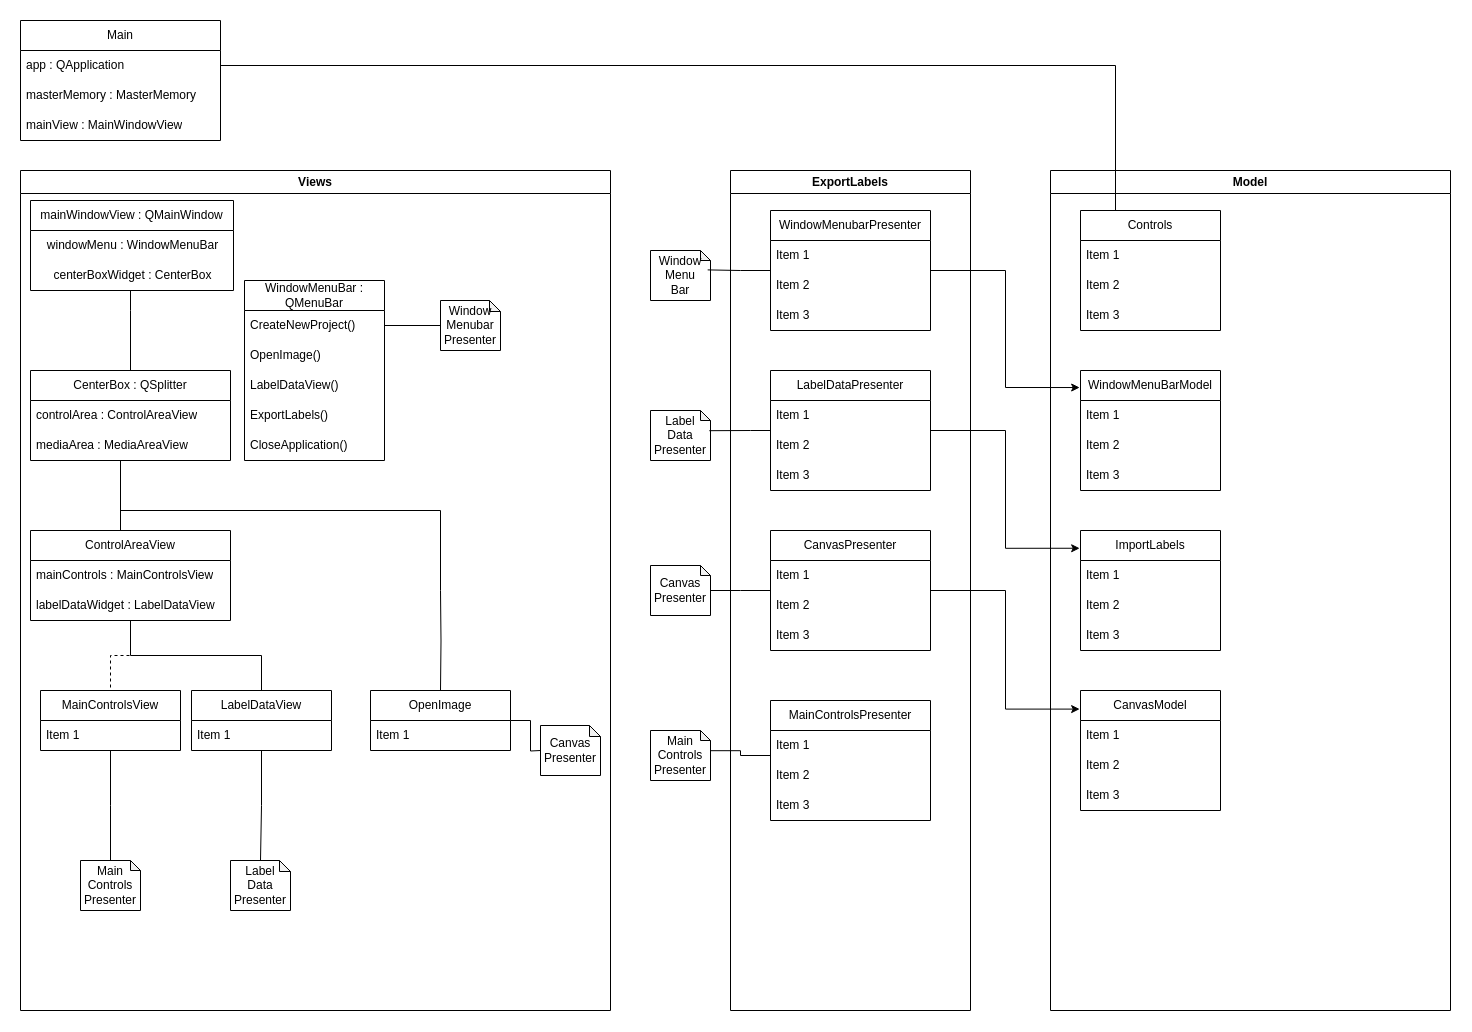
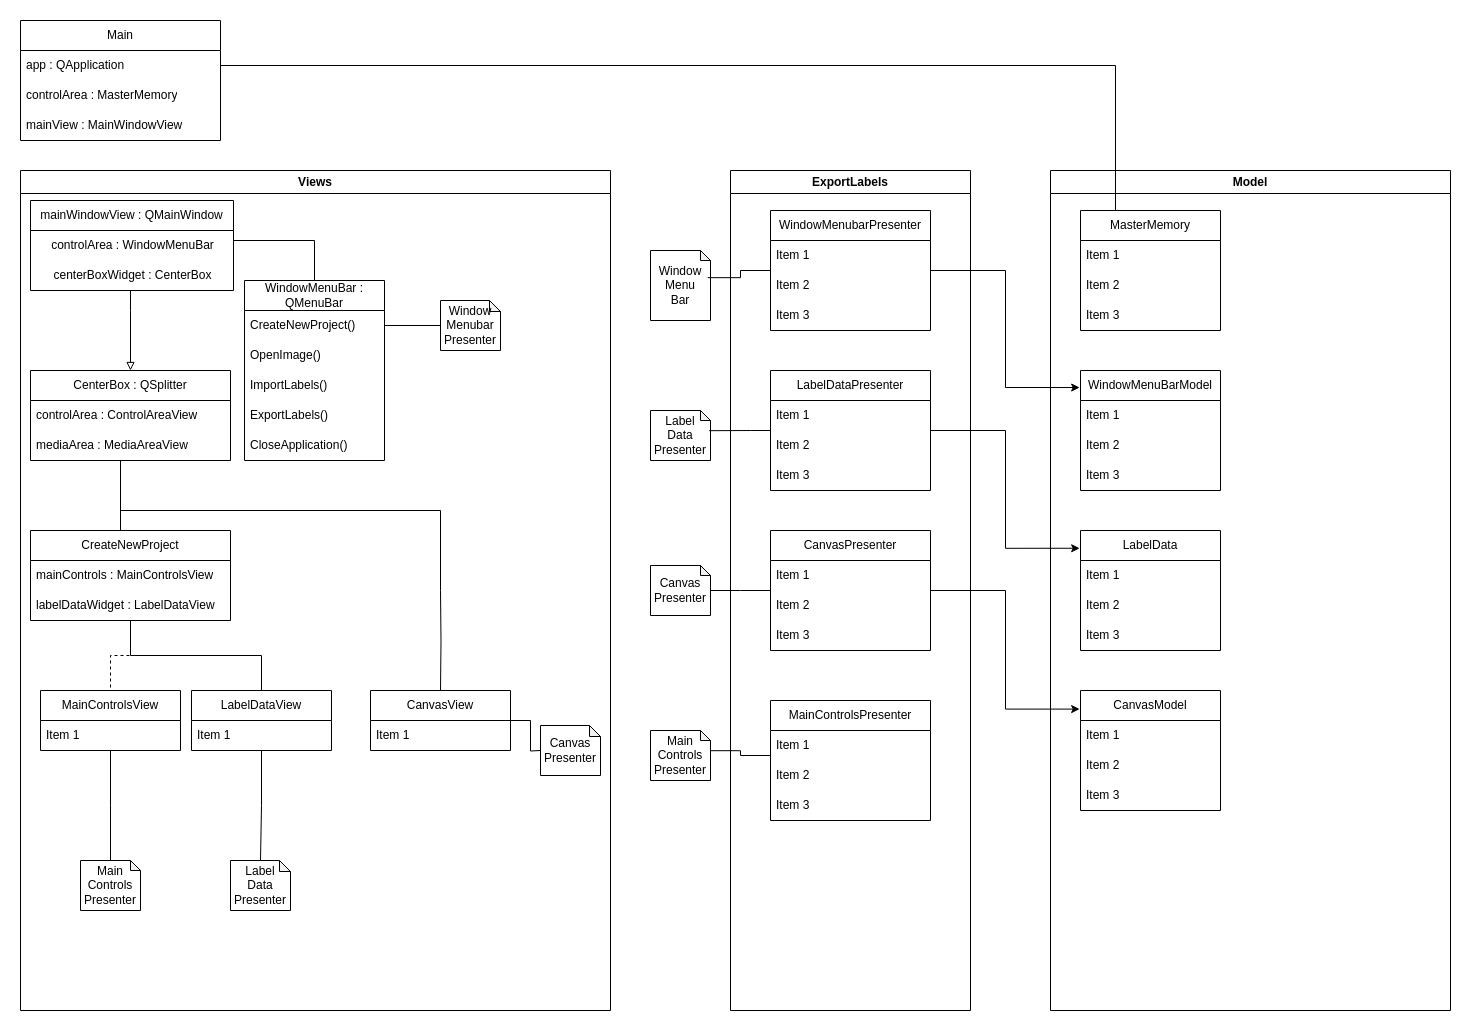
node "masterMemory : MasterMemory": label "masterMemory : MasterMemory" -> "controlArea : MasterMemory"
node "Controls": label "Controls" -> "MasterMemory"
edge "mainWindowView : QMainWindow" -- "WindowMenuBar : QMenuBar": added
node "windowMenu : WindowMenuBar": label "windowMenu : WindowMenuBar" -> "controlArea : WindowMenuBar"
node "Window Menu Bar": size 60x50 -> 60x70
edge "mainWindowView : QMainWindow" -- "CenterBox : QSplitter": arrowhead none -> block
node "LabelDataView()": label "LabelDataView()" -> "ImportLabels()"
node "ControlAreaView": label "ControlAreaView" -> "CreateNewProject"
node "ImportLabels": label "ImportLabels" -> "LabelData"
node "OpenImage": label "OpenImage" -> "CanvasView"
